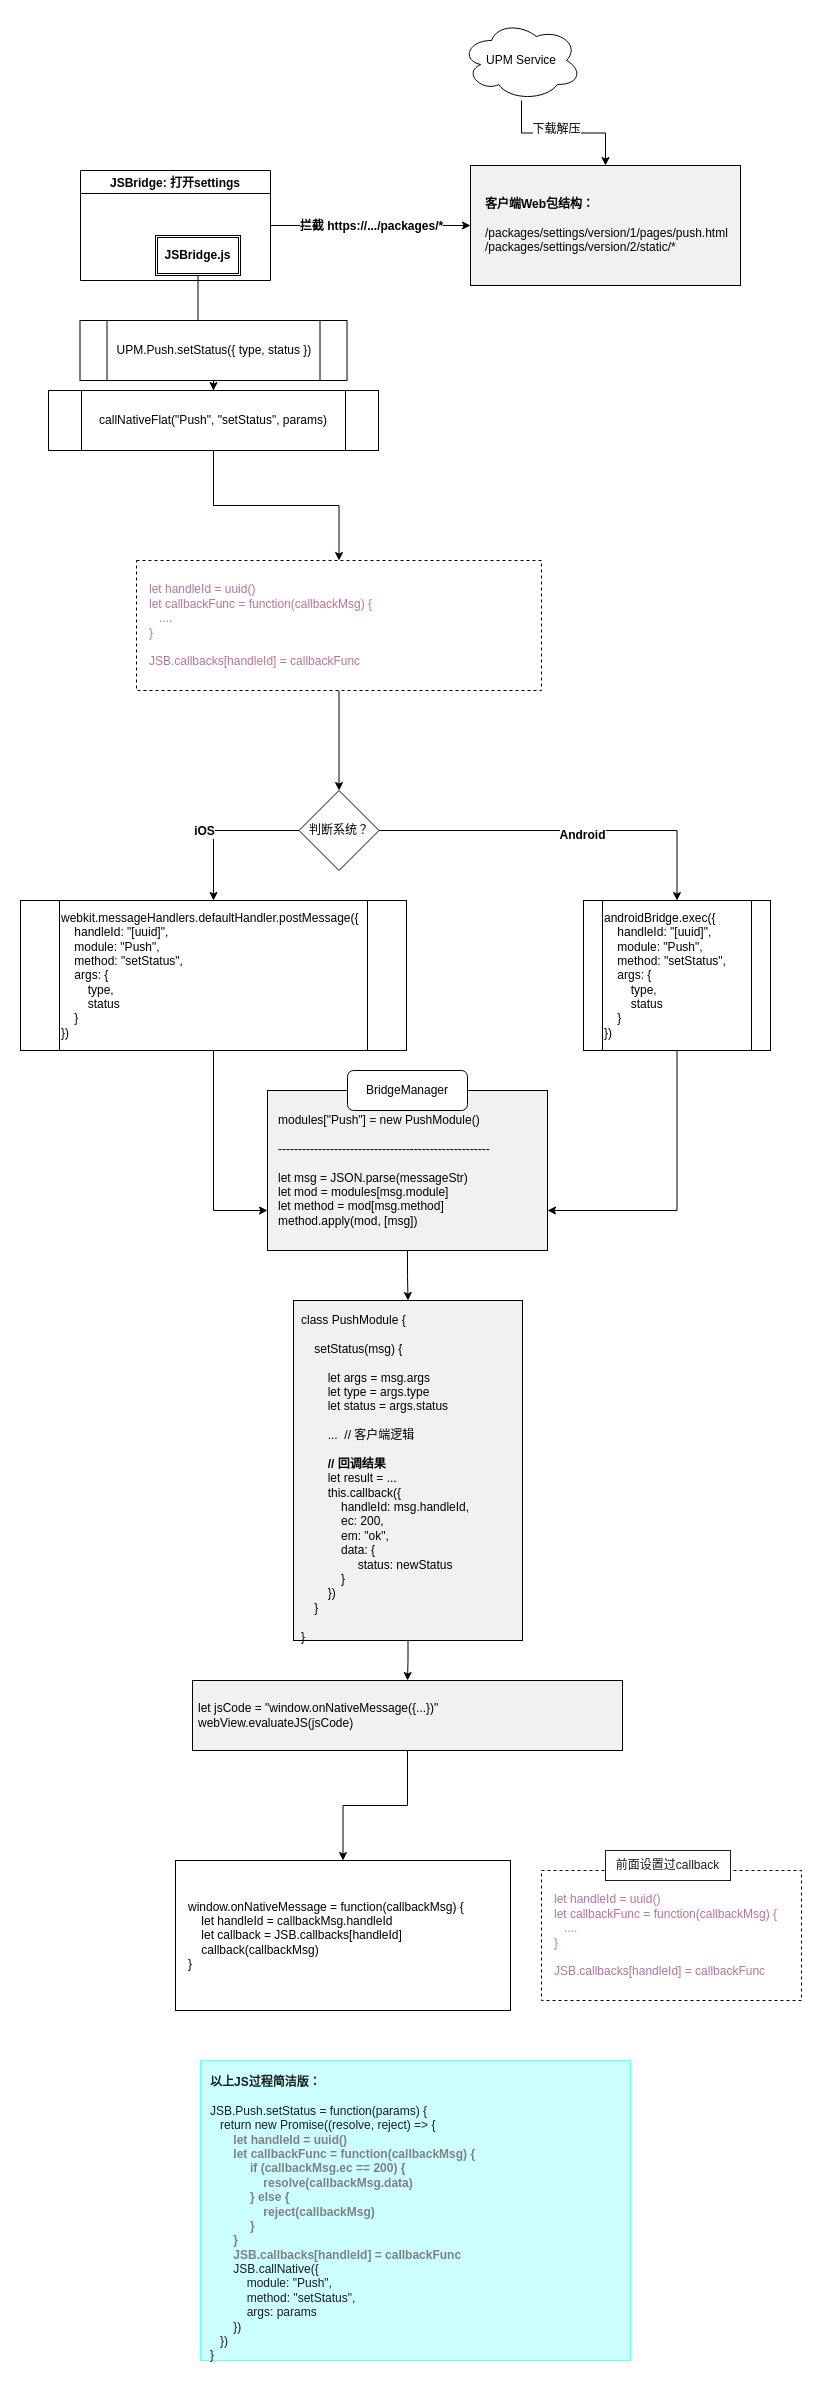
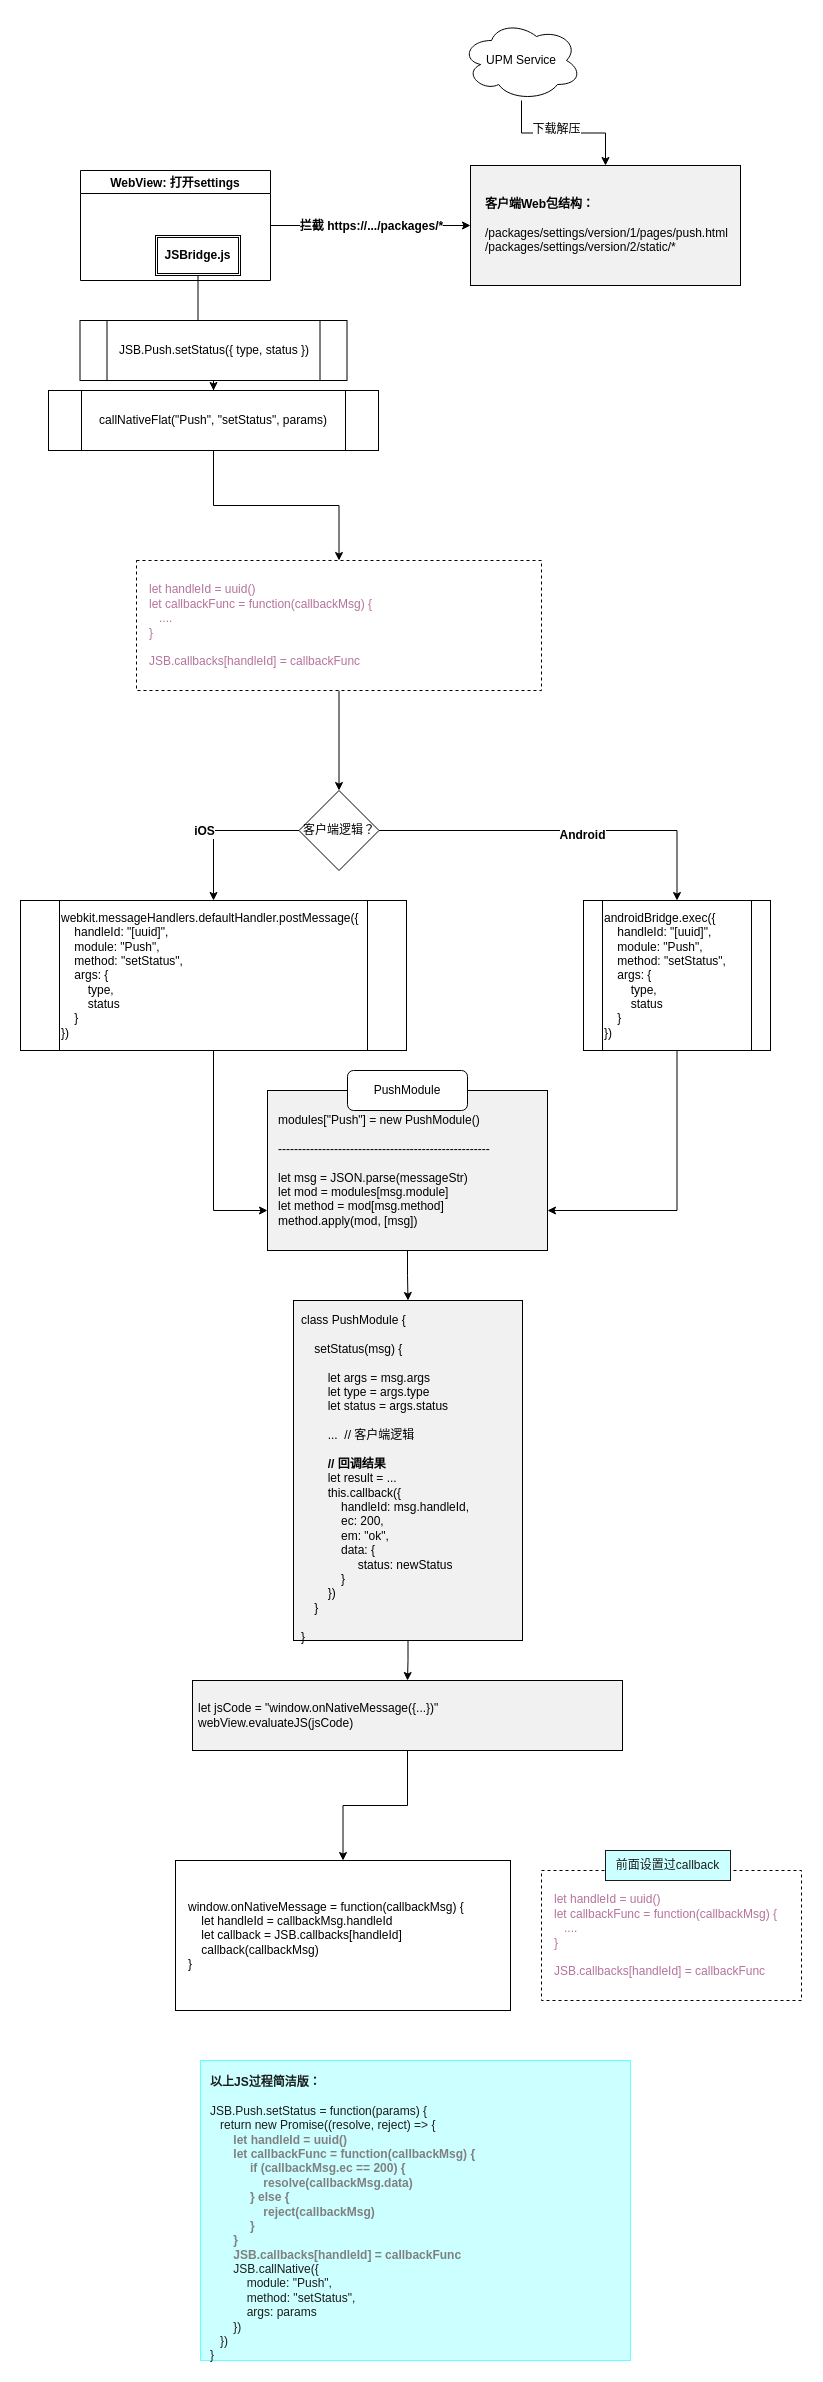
node "JSBridge: 打开settings": label "JSBridge: 打开settings" -> "WebView: 打开settings"
node "UPM.Push.setStatus({ type, status })": label "UPM.Push.setStatus({ type, status })" -> "JSB.Push.setStatus({ type, status })"
node "判断系统？": label "判断系统？" -> "客户端逻辑？"
node "BridgeManager": label "BridgeManager" -> "PushModule"
node "前面设置过callback": fillcolor #ffffff -> #ccffff
